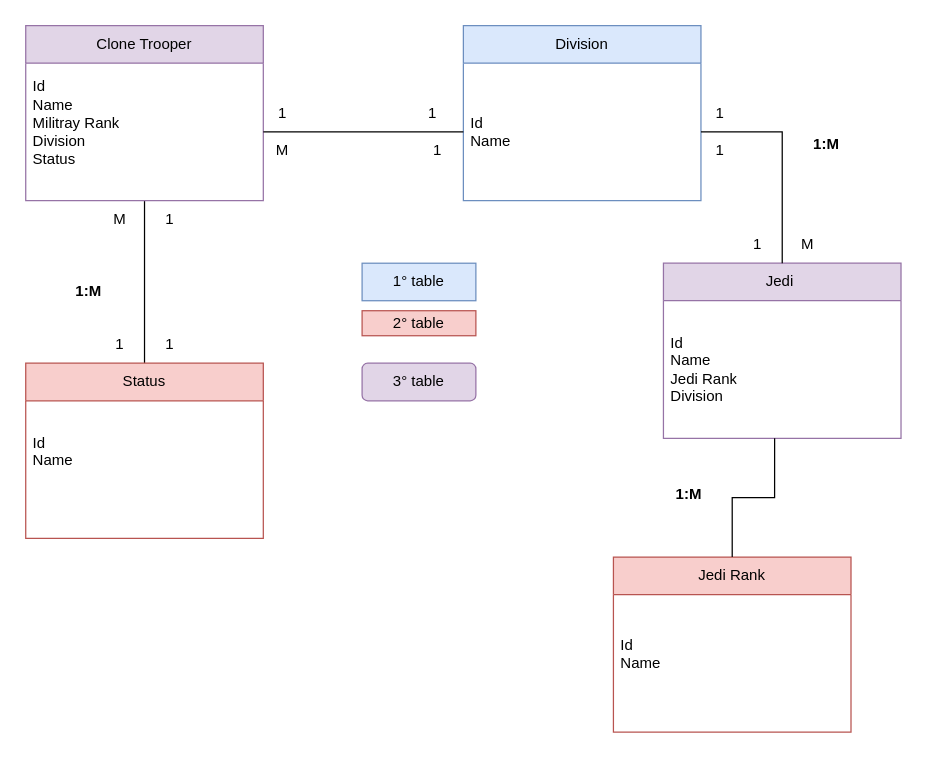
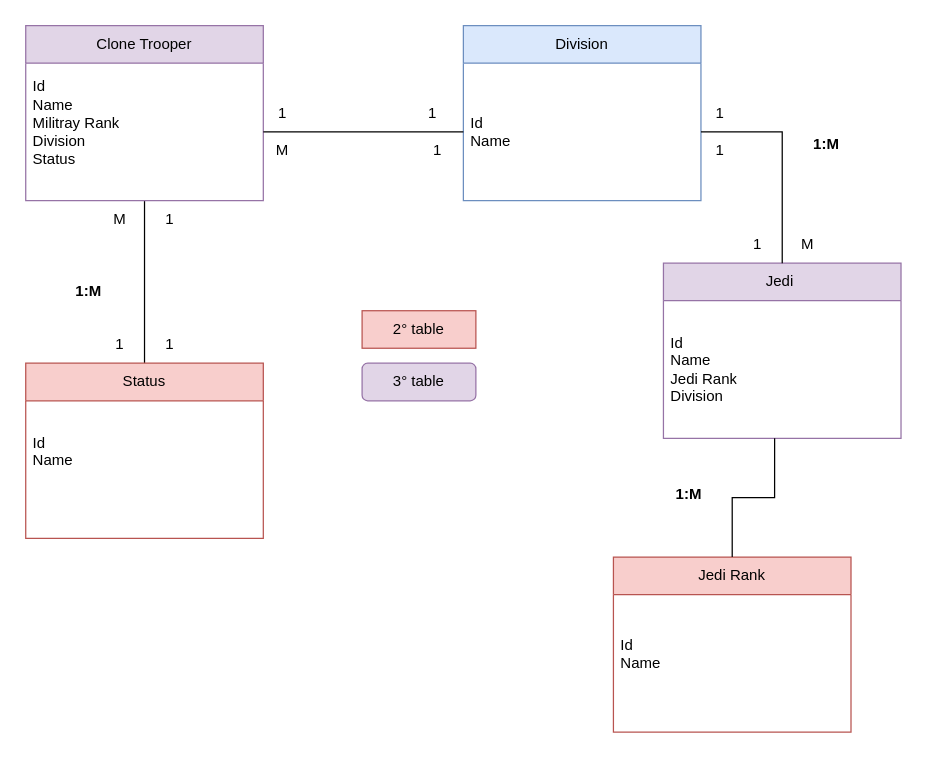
node "1° table": removed
node "2° table": size 114x25 -> 114x38
